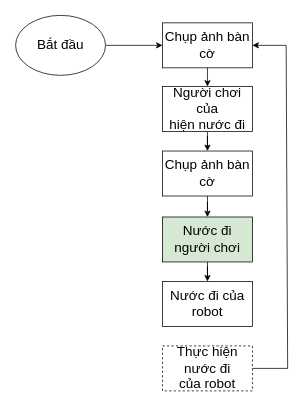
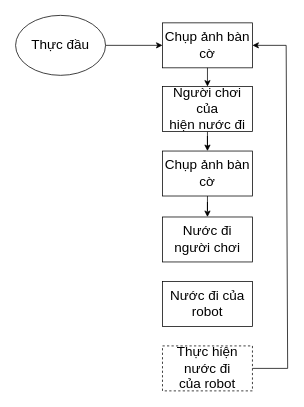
node "Bắt đầu": label "Bắt đầu" -> "Thực đầu"
node "Nước đi người chơi": fillcolor #d5e8d4 -> #ffffff
edge "Nước đi người chơi" -> "Nước đi của robot": removed
